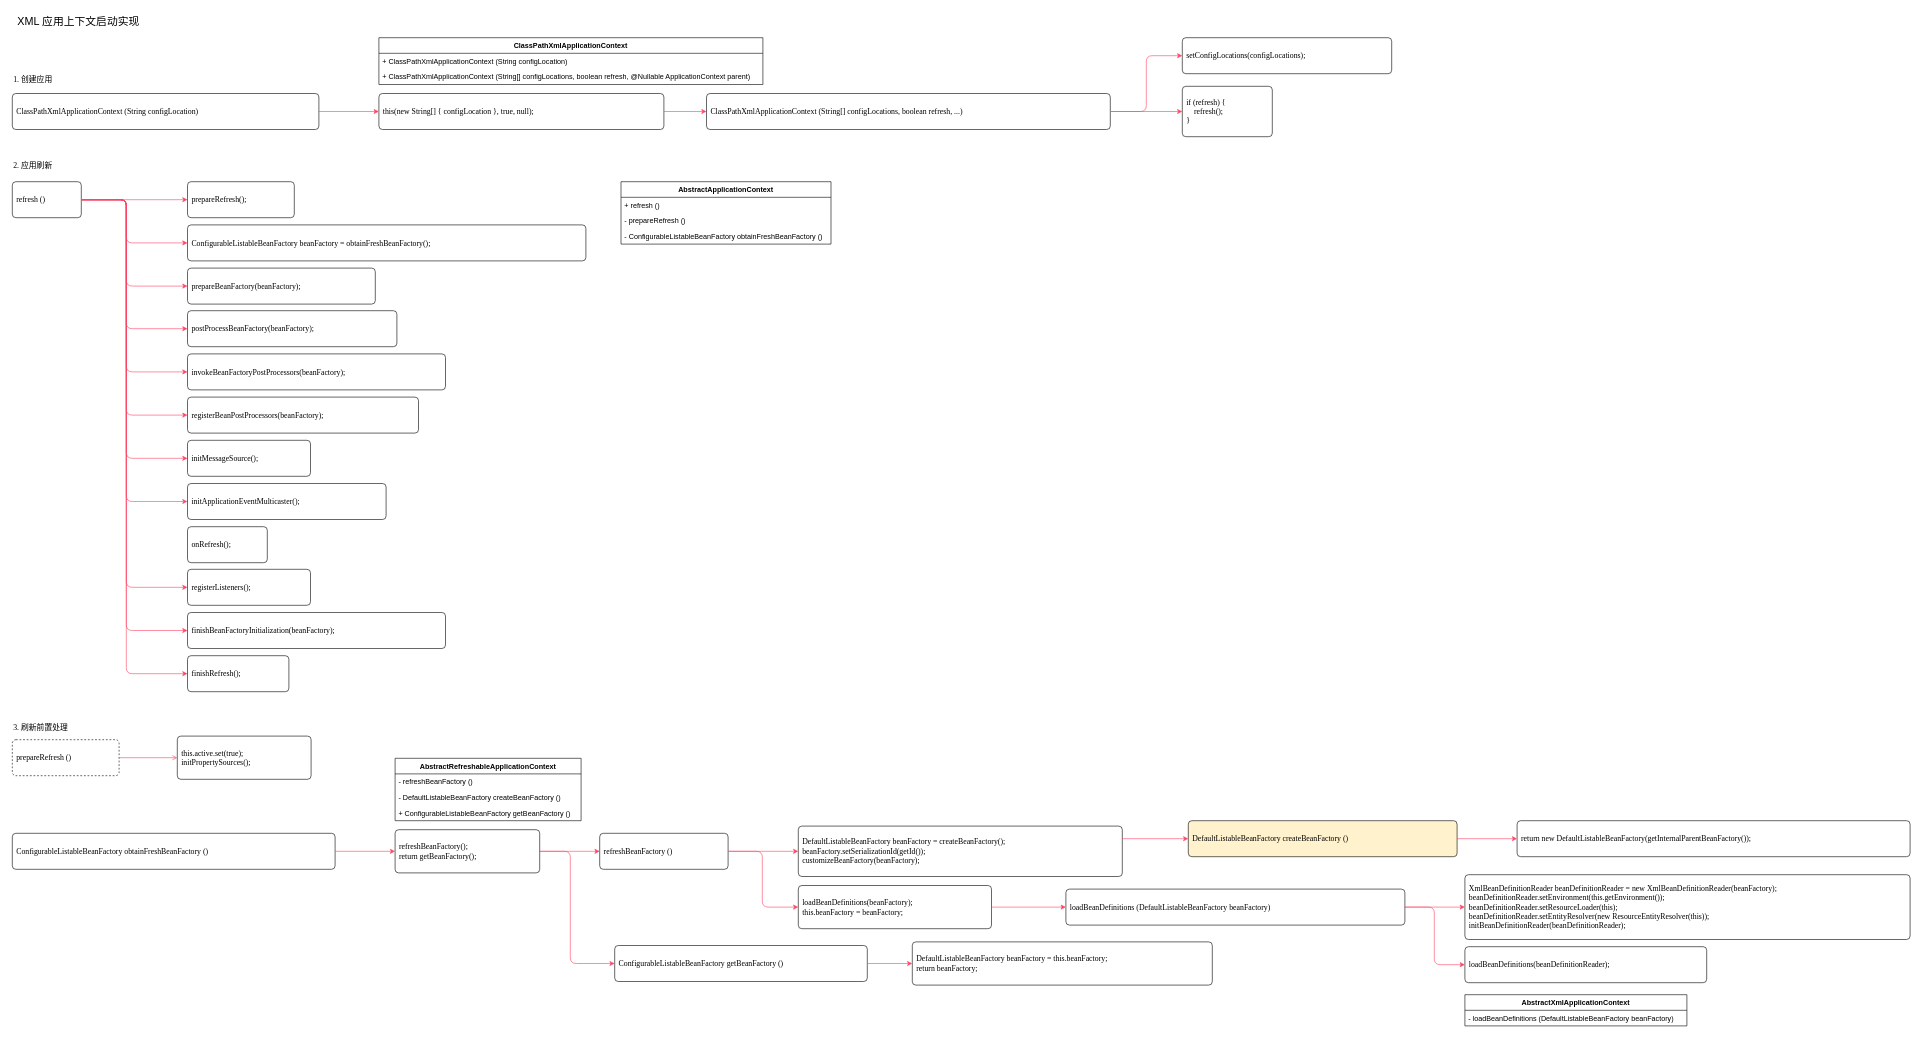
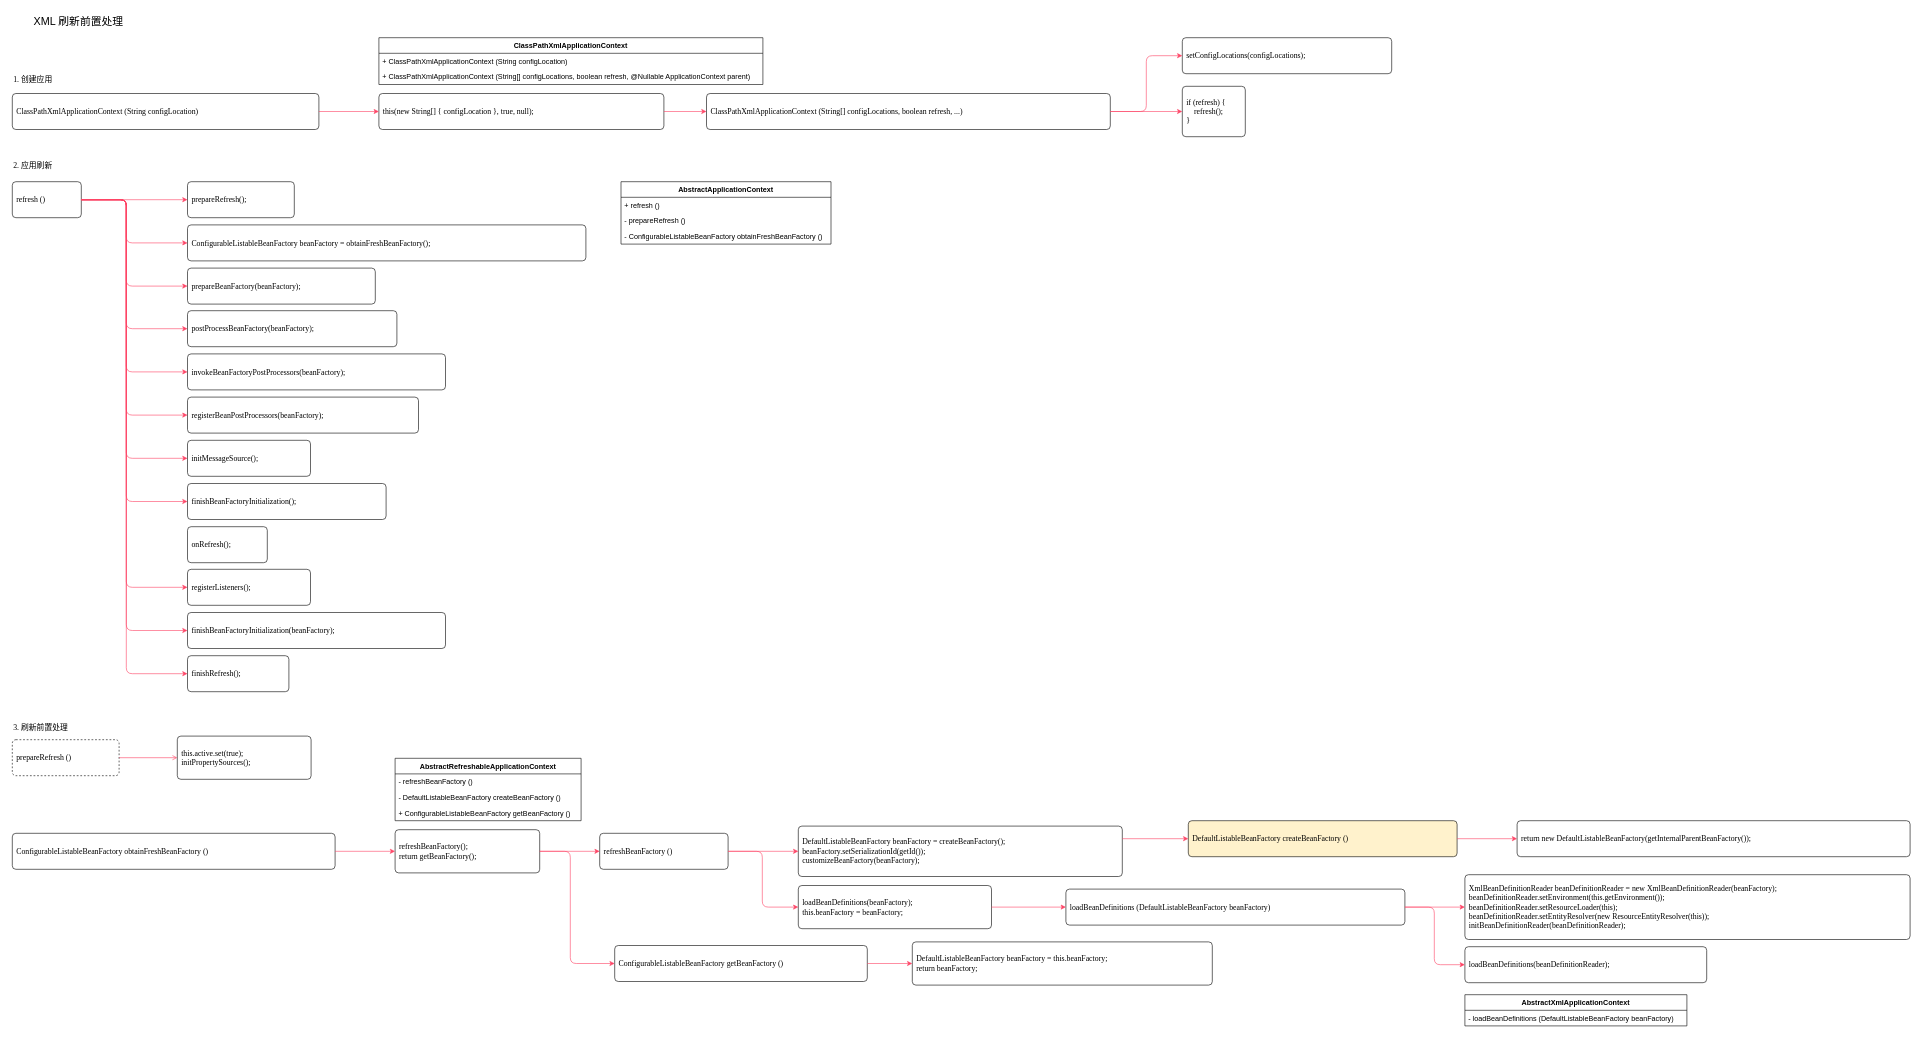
node "XML 应用上下文启动实现": label "XML 应用上下文启动实现" -> "XML 刷新前置处理"
node "if (refresh) { refresh(); }": size 90x50 -> 63x50
node "initApplicationEventMulticaster();": label "initApplicationEventMulticaster();" -> "finishBeanFactoryInitialization();"
